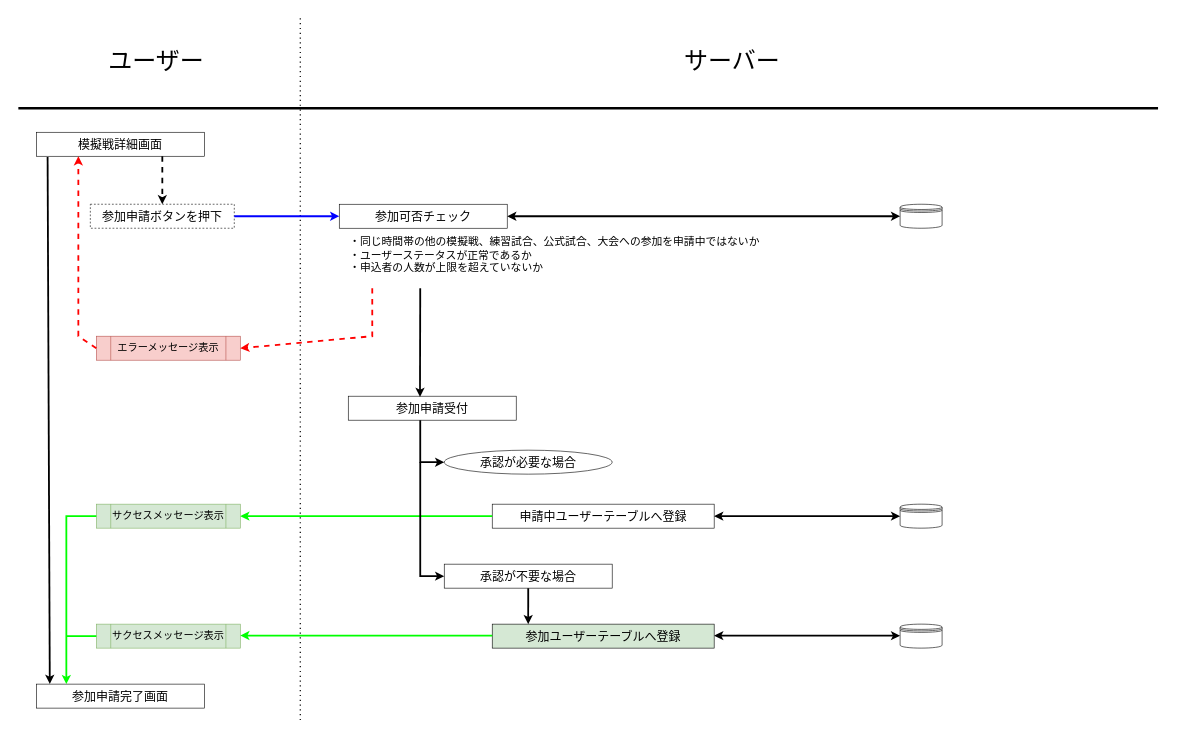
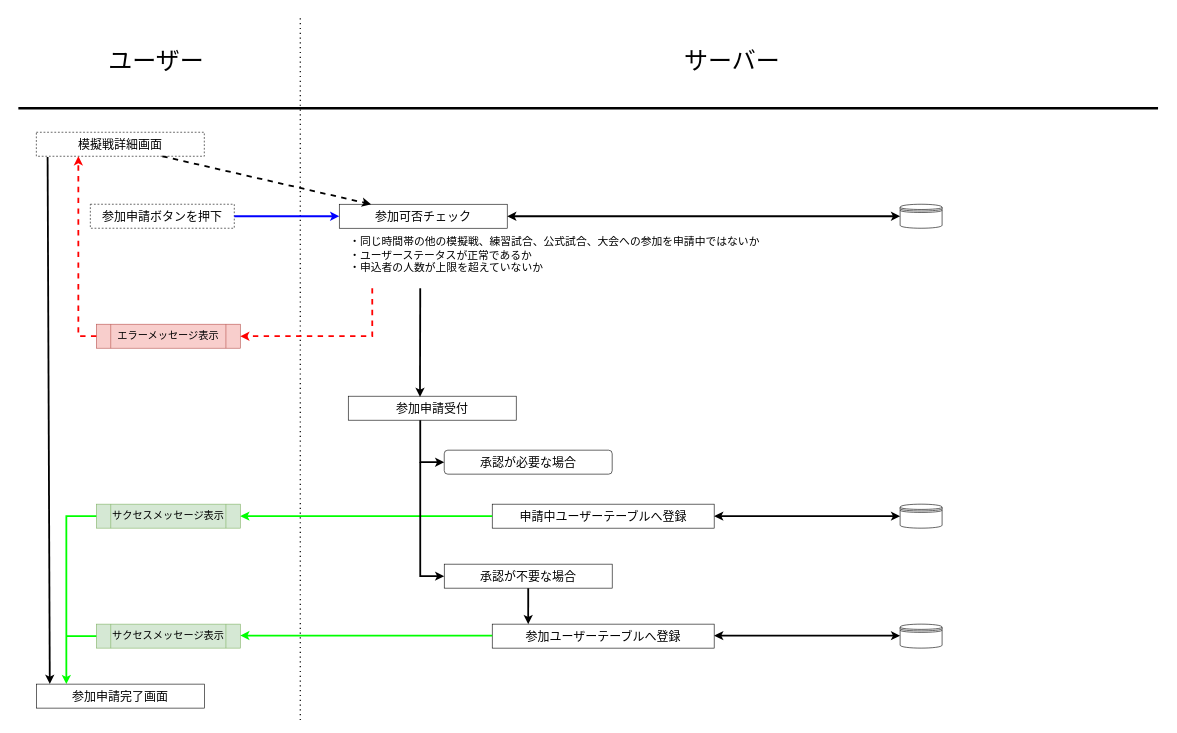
node "模擬戦詳細画面": style solid -> dashed
edge "模擬戦詳細画面" -> "参加申請ボタンを押下": now "模擬戦詳細画面" -> "参加可否チェック"
node "エラーメッセージ表示": moved (168, 348) -> (168, 336)
node "承認が必要な場合": shape ellipse -> rounded rectangle
node "参加ユーザーテーブルへ登録": fillcolor #d5e8d4 -> #ffffff
